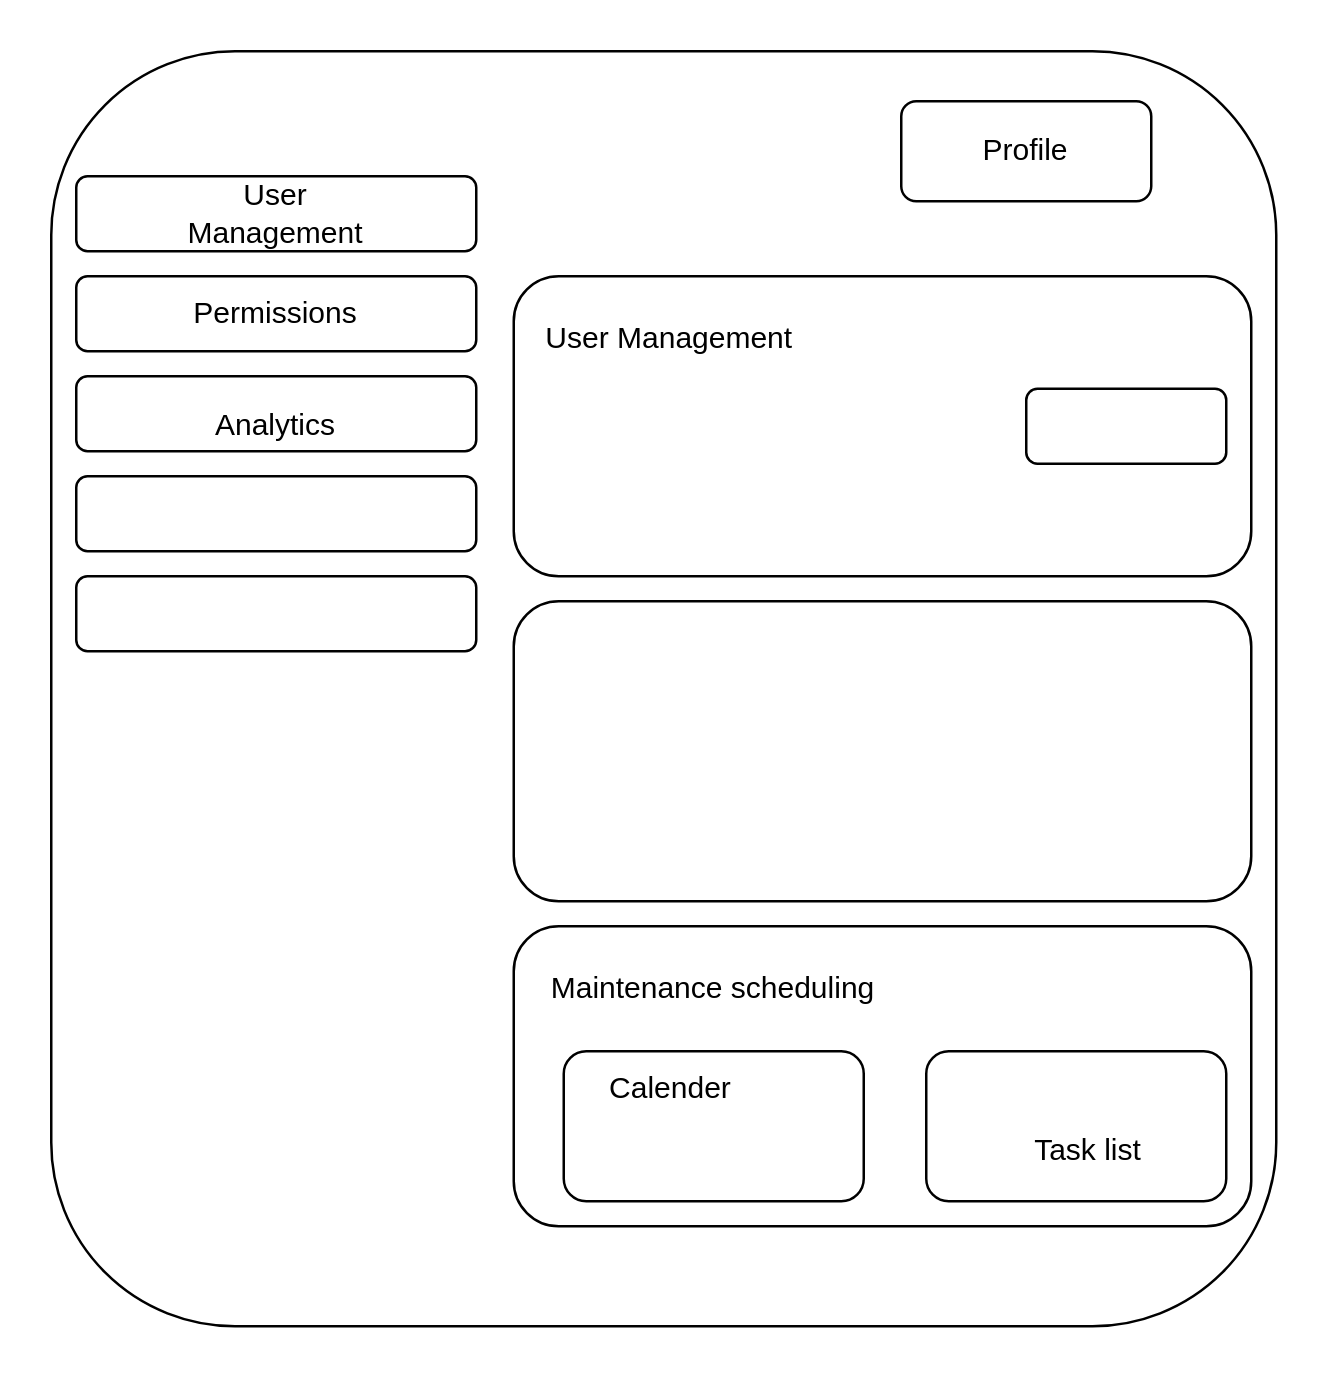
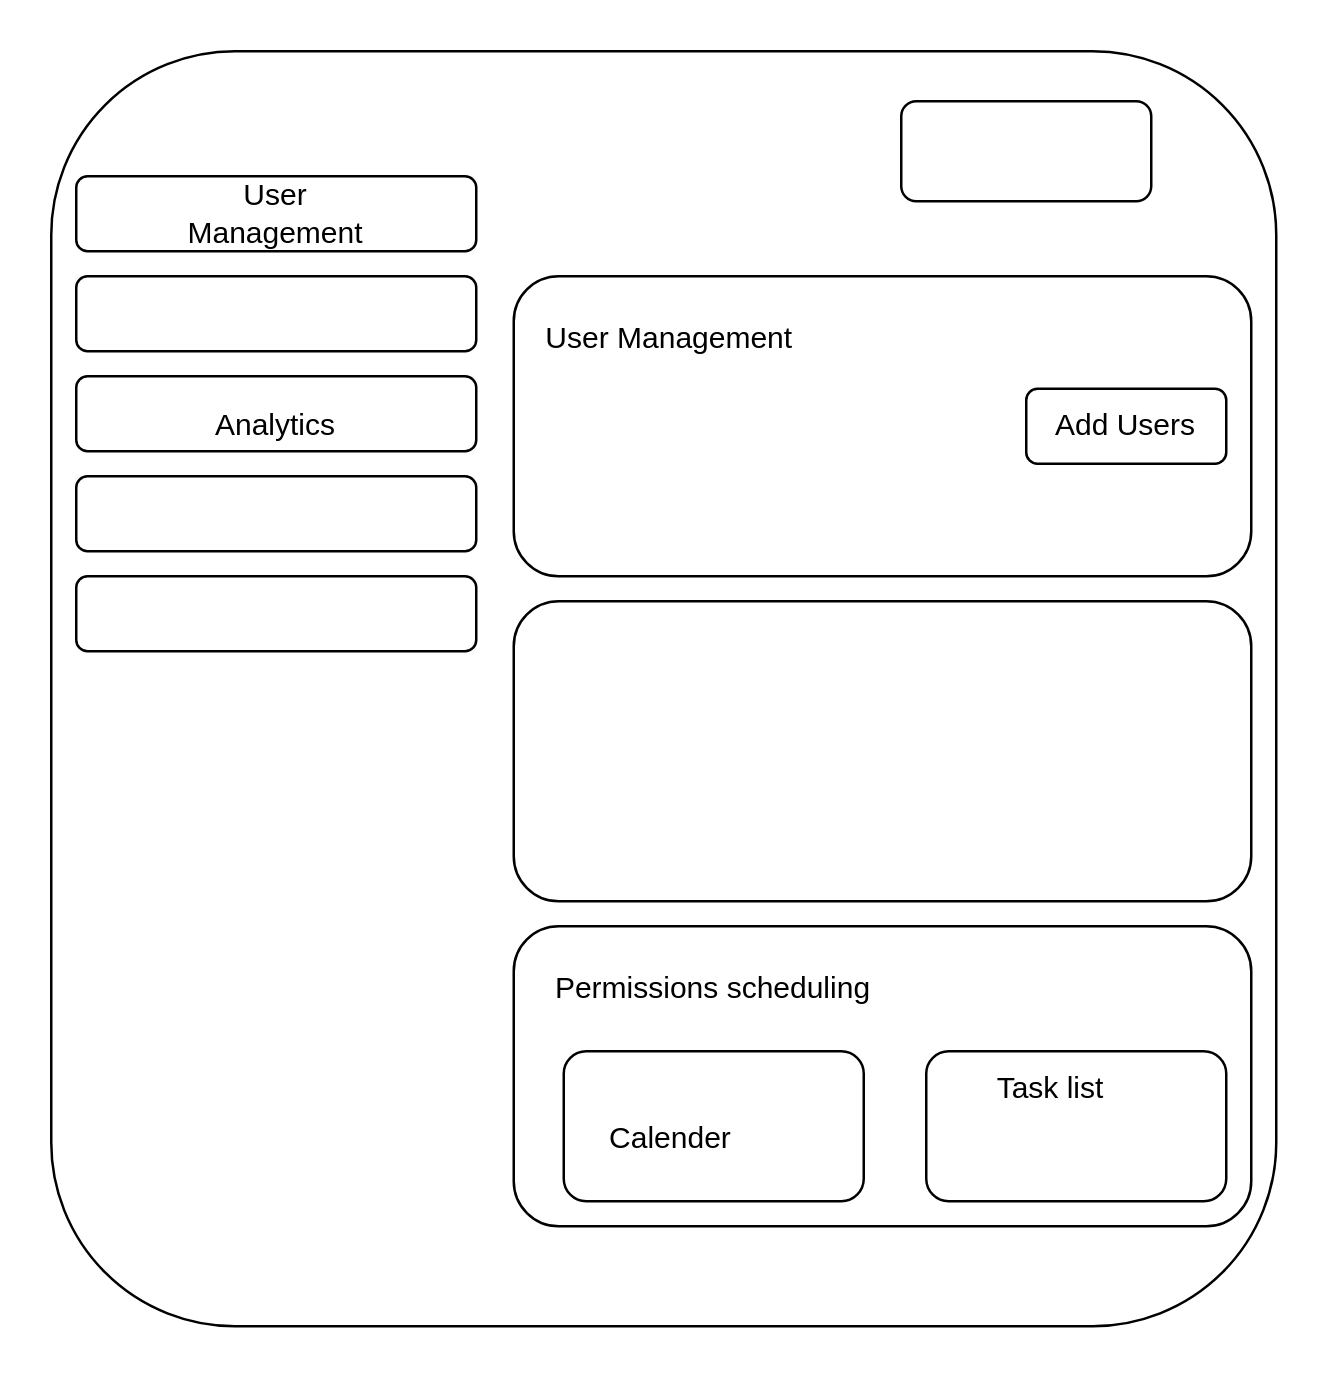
node "Profile": removed
node "Permissions": removed
node "Add Users": added
node "Maintenance scheduling": label "Maintenance scheduling" -> "Permissions scheduling"
node "Calender": moved (671, 1089) -> (671, 1139)
node "Task list": moved (1089, 1151) -> (1051, 1089)
